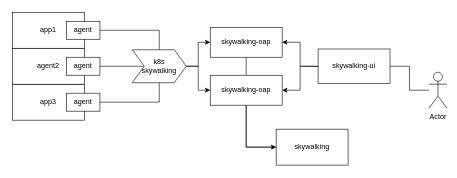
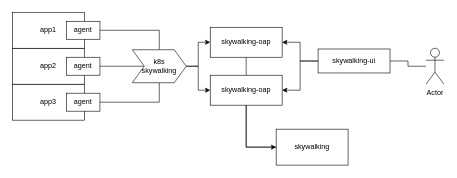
node "agent2": label "agent2" -> "app2"
node "skywalking-ui": size 72x35 -> 72x24
node "Actor": moved (438, 90) -> (435, 66)
